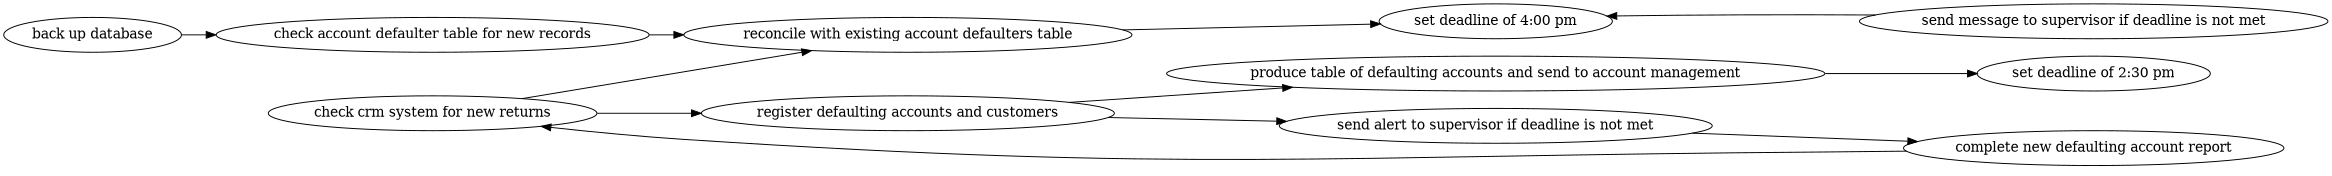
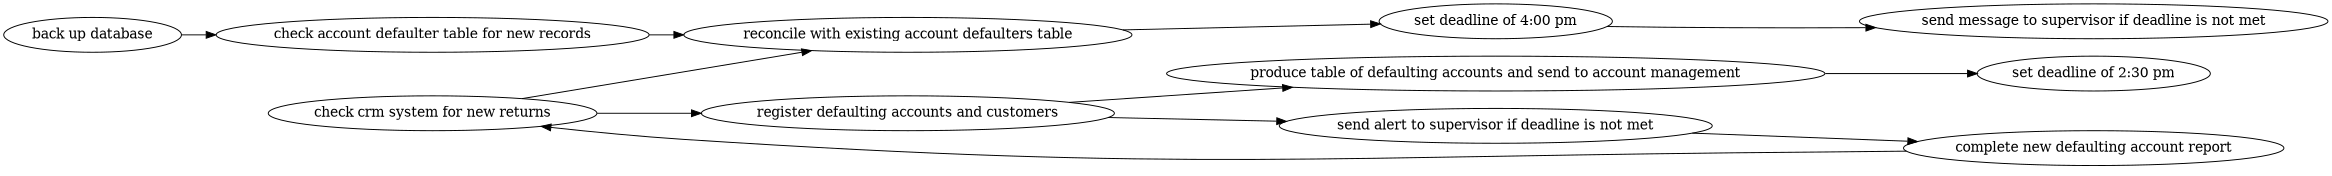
edge "send message to supervisor if deadline is not met" -> "set deadline of 4:00 pm": reversed
